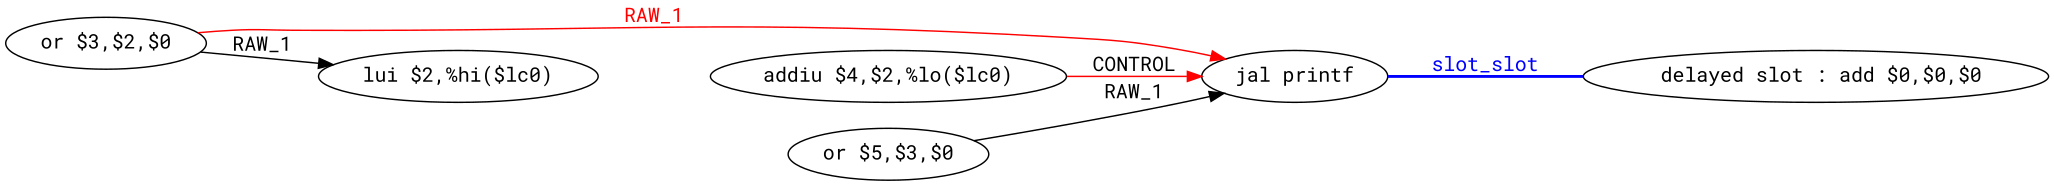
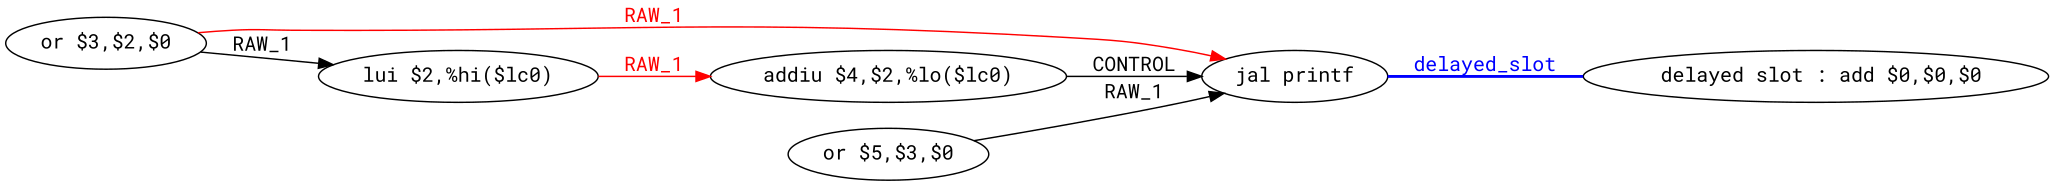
edge "jal printf" -- "delayed slot : add $0,$0,$0": label "slot_slot" -> "delayed_slot"
edge "lui $2,%hi($lc0)" -> "addiu $4,$2,%lo($lc0)": added, label "RAW_1"
edge "addiu $4,$2,%lo($lc0)" -> "jal printf": color red -> black
